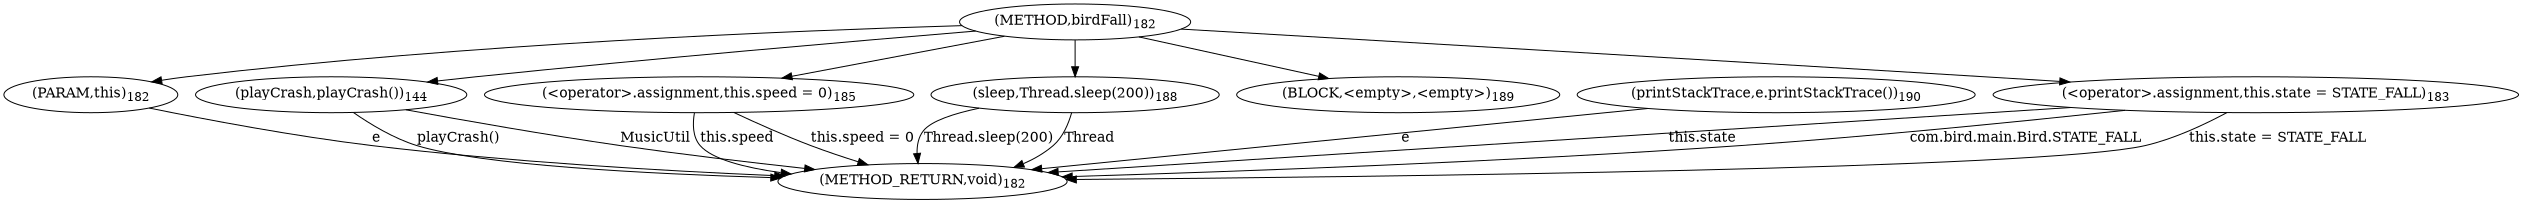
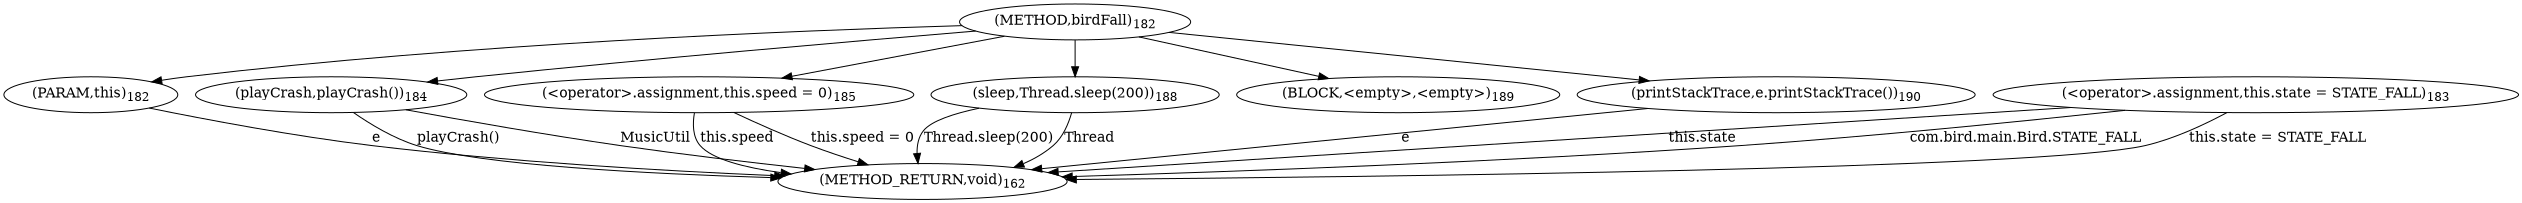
edge "(METHOD,birdFall)" -> "(<operator>.assignment,this.state = STATE_FALL)": now "(METHOD,birdFall)" -> "(printStackTrace,e.printStackTrace())"
node "(playCrash,playCrash())": text "144" -> "184"
node "(METHOD_RETURN,void)": text "182" -> "162"
